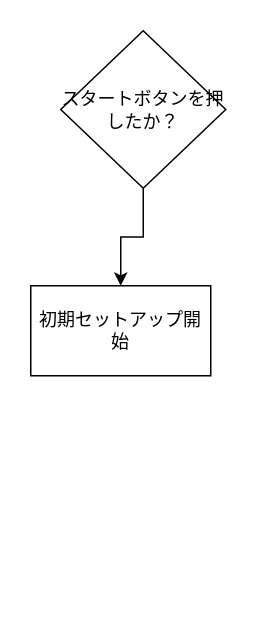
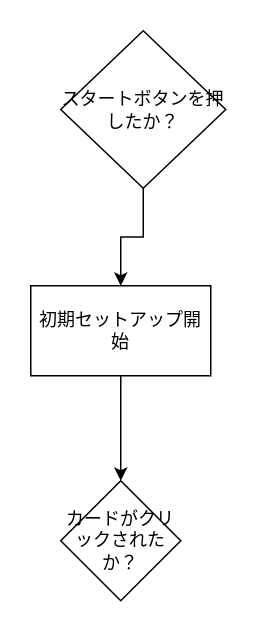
edge "初期セットアップ開始" -> "カードがクリックされたか？": added
node "カードがクリックされたか？": added
